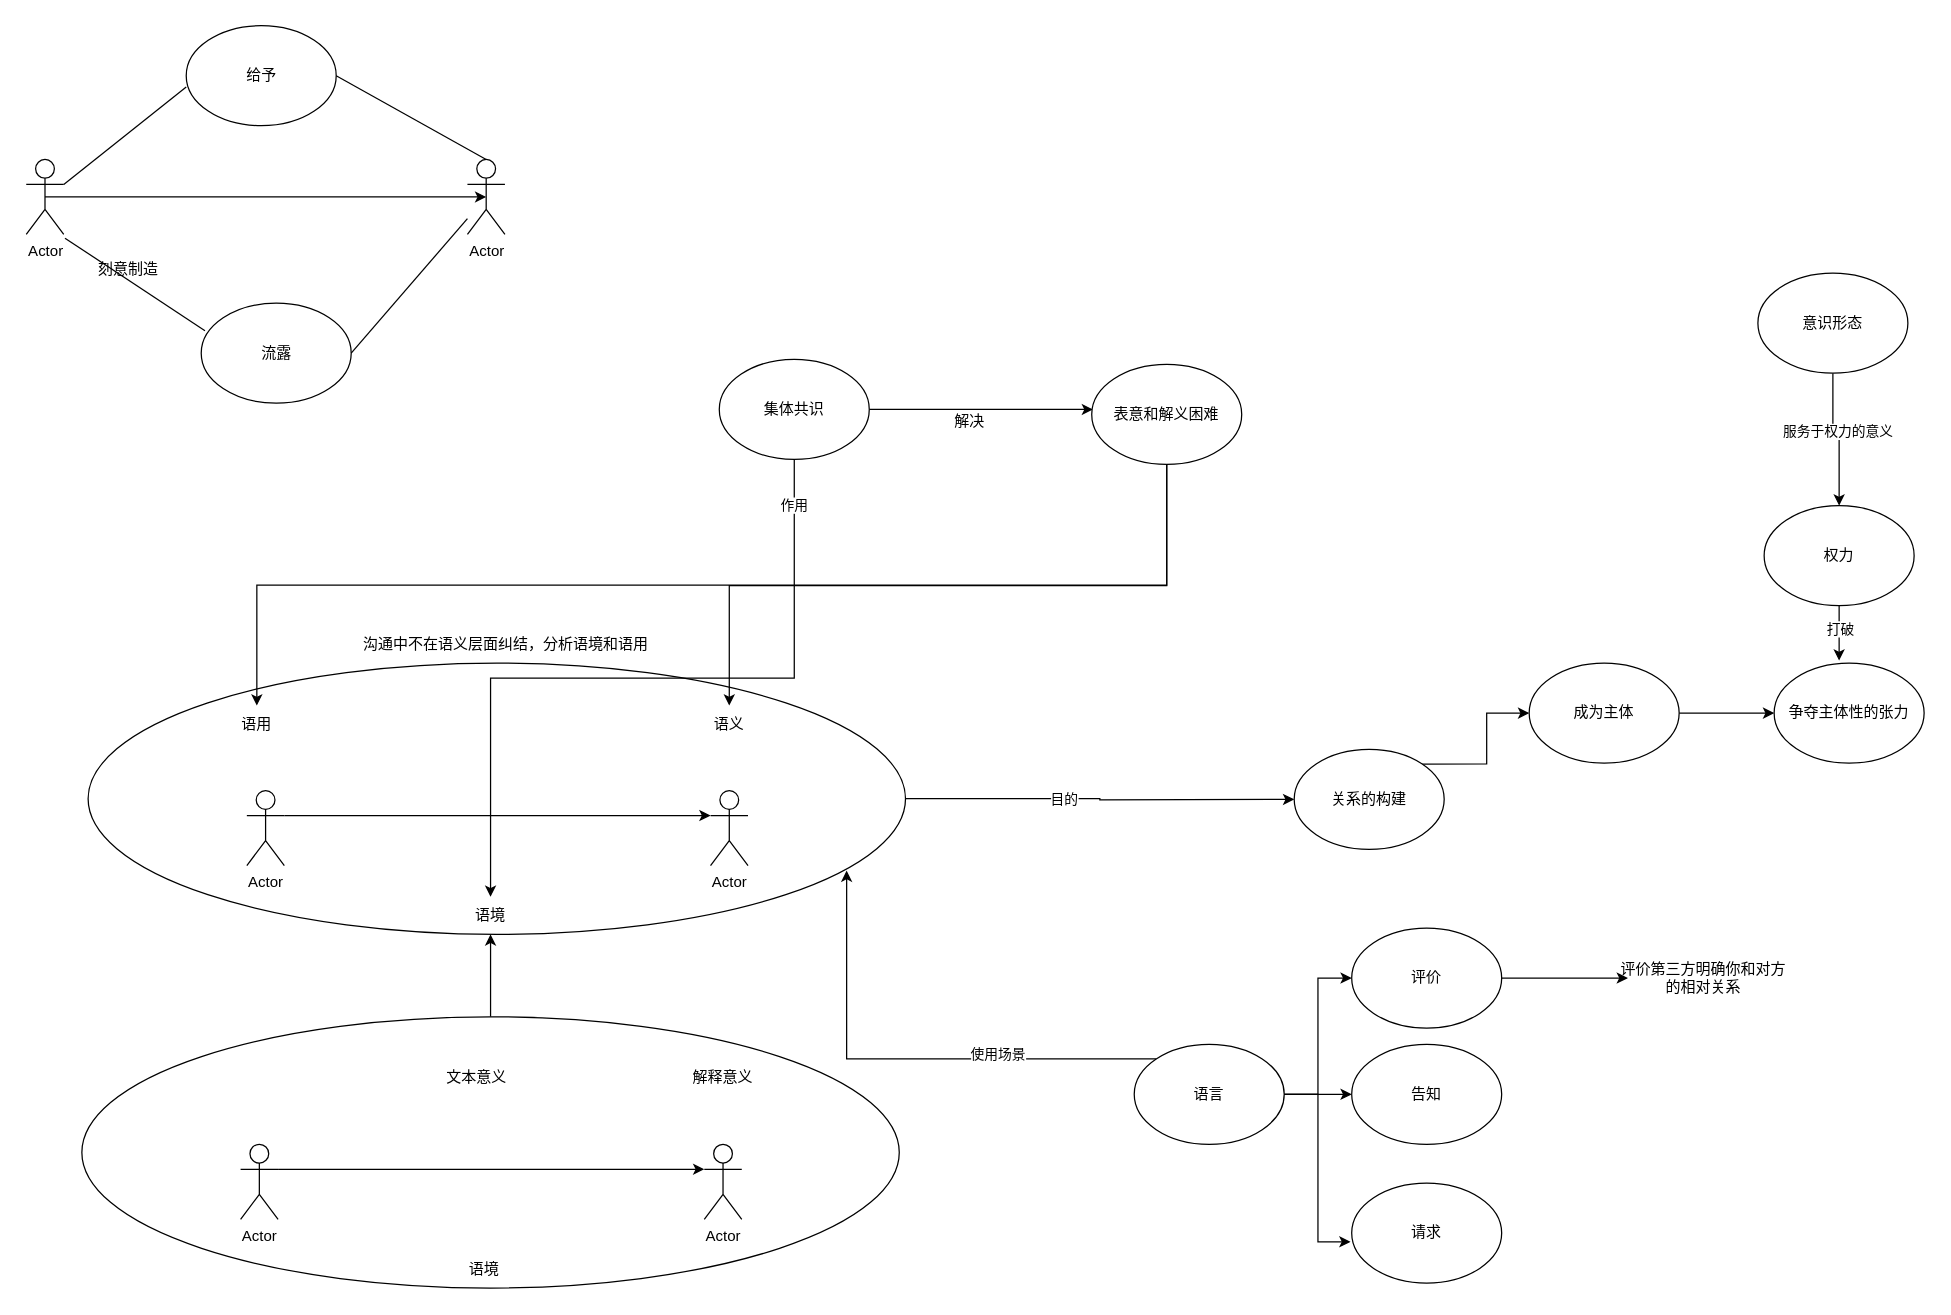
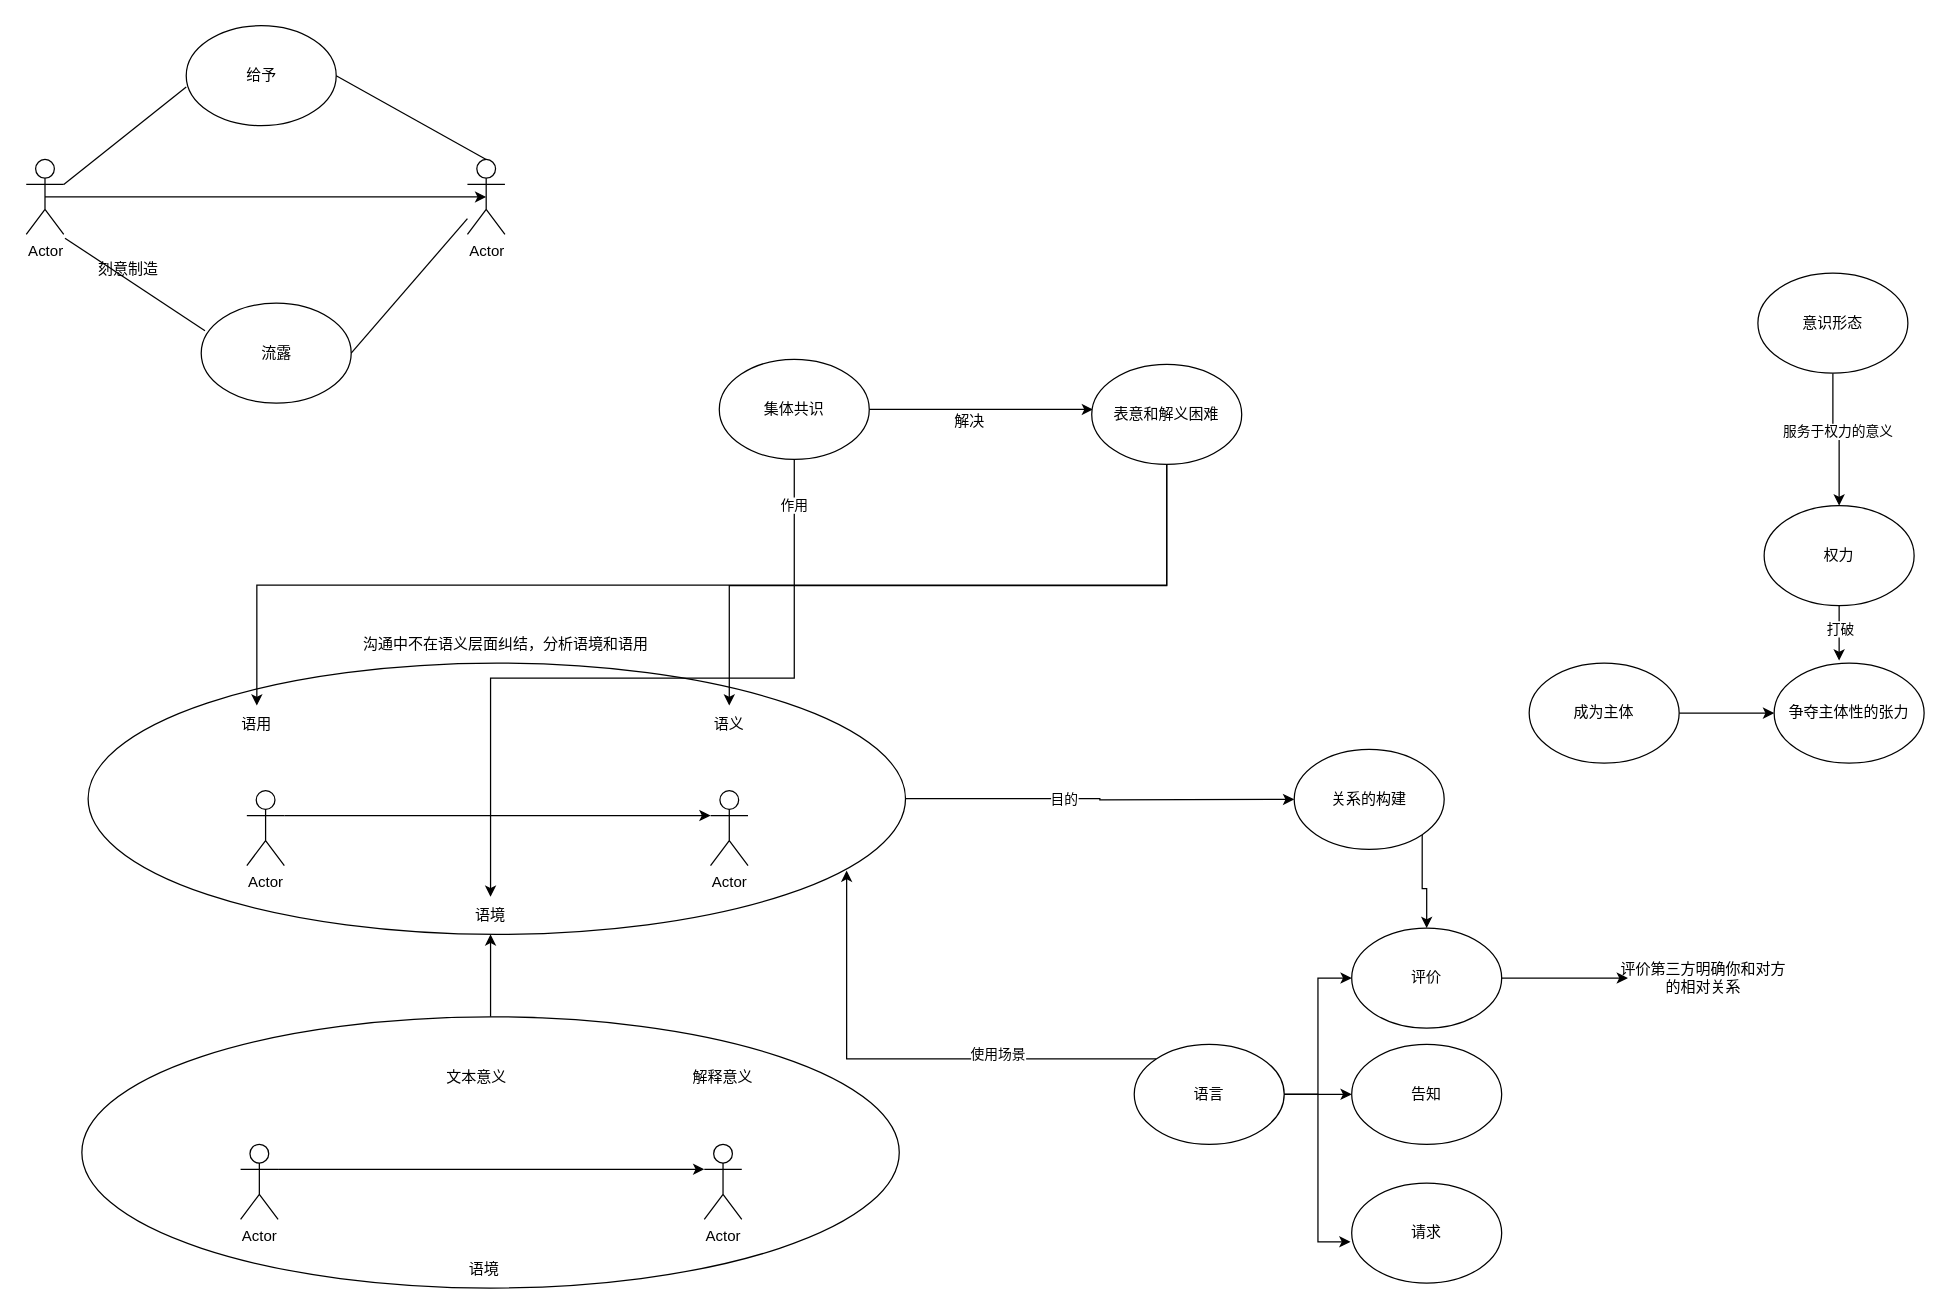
edge "关系的构建" -> "成为主体": now "关系的构建" -> "评价"
